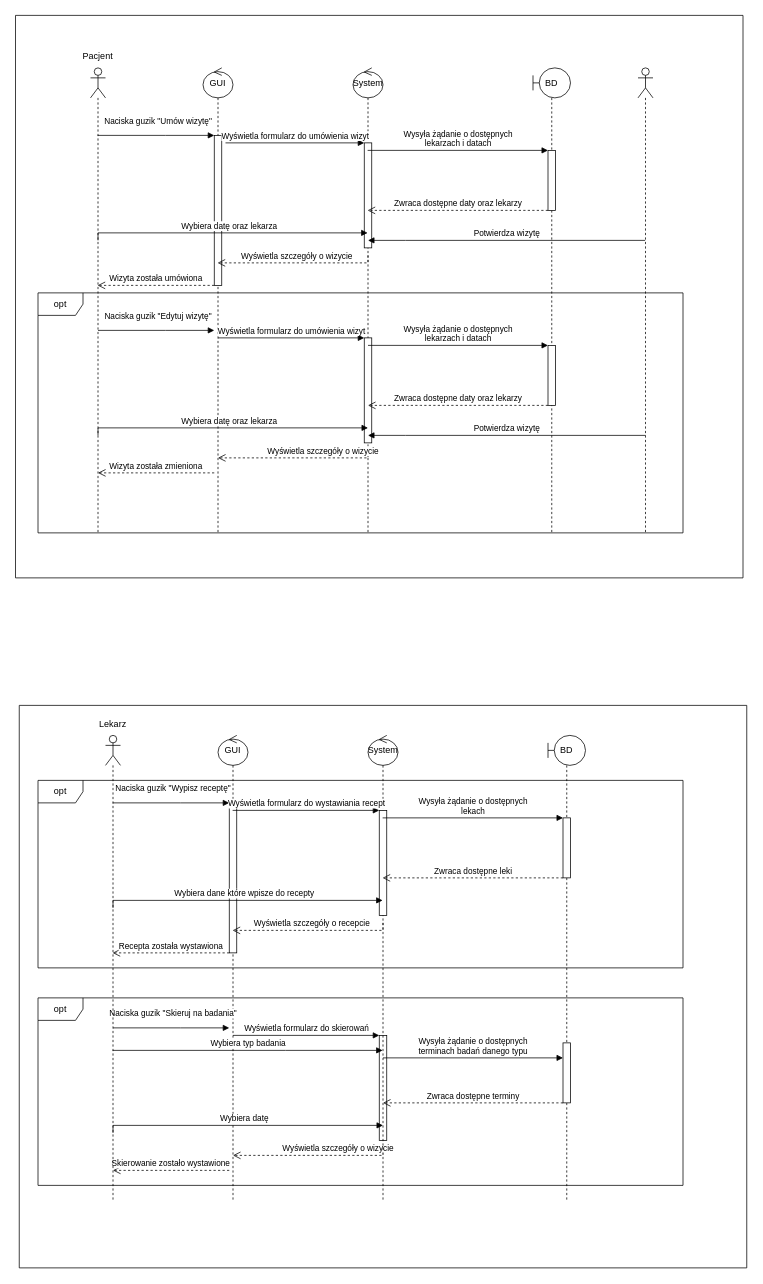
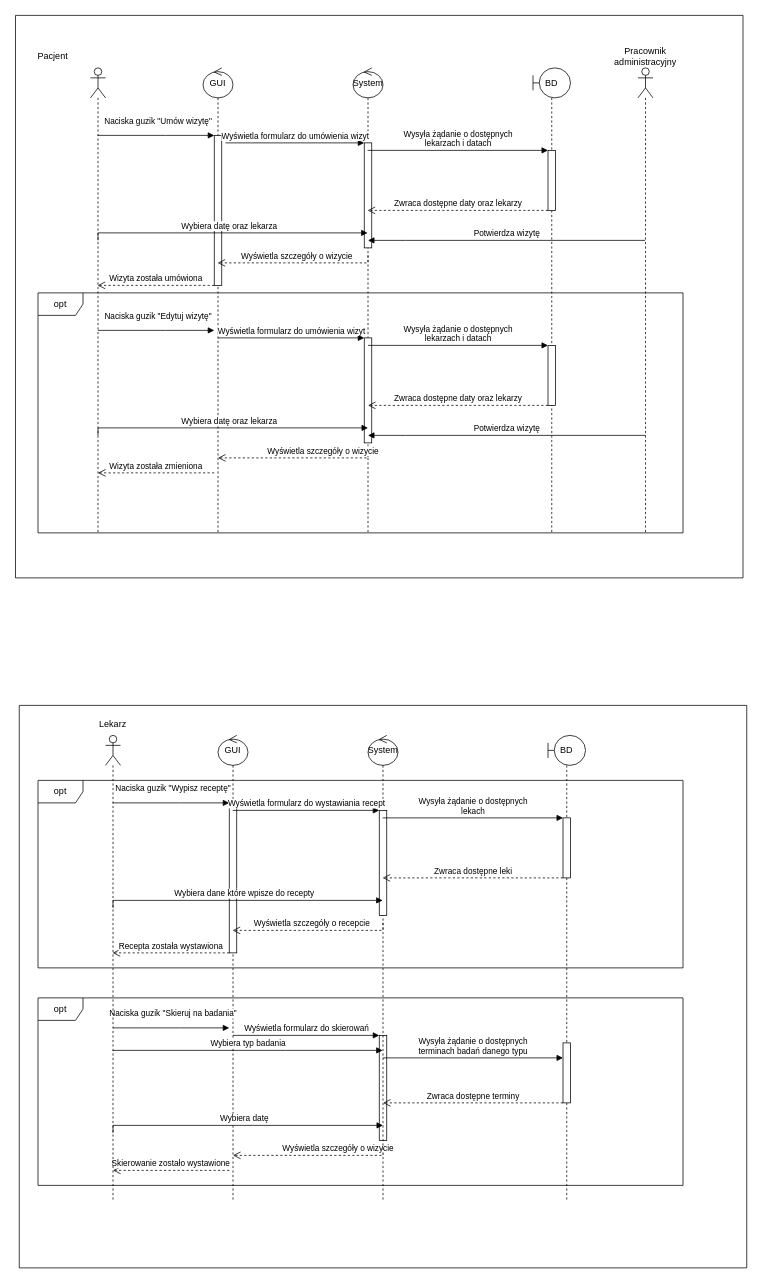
node "Pacjent": moved (98, 57) -> (53, 57)
node "Pracownik administracyjny": added
